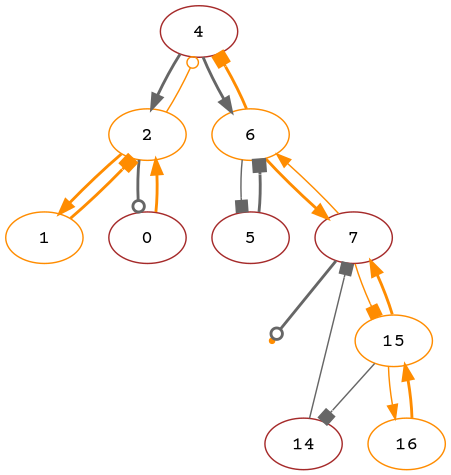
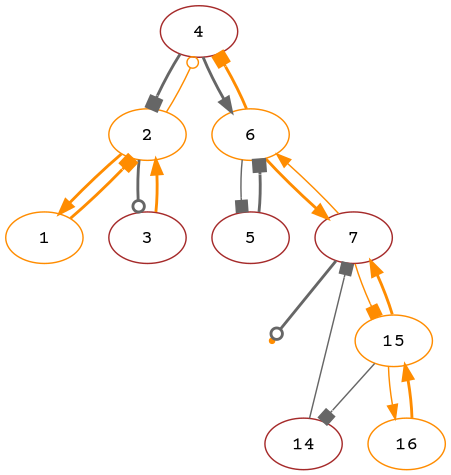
edge "4" -> "2": arrowhead normal -> box
node "0": label "0" -> "3"
